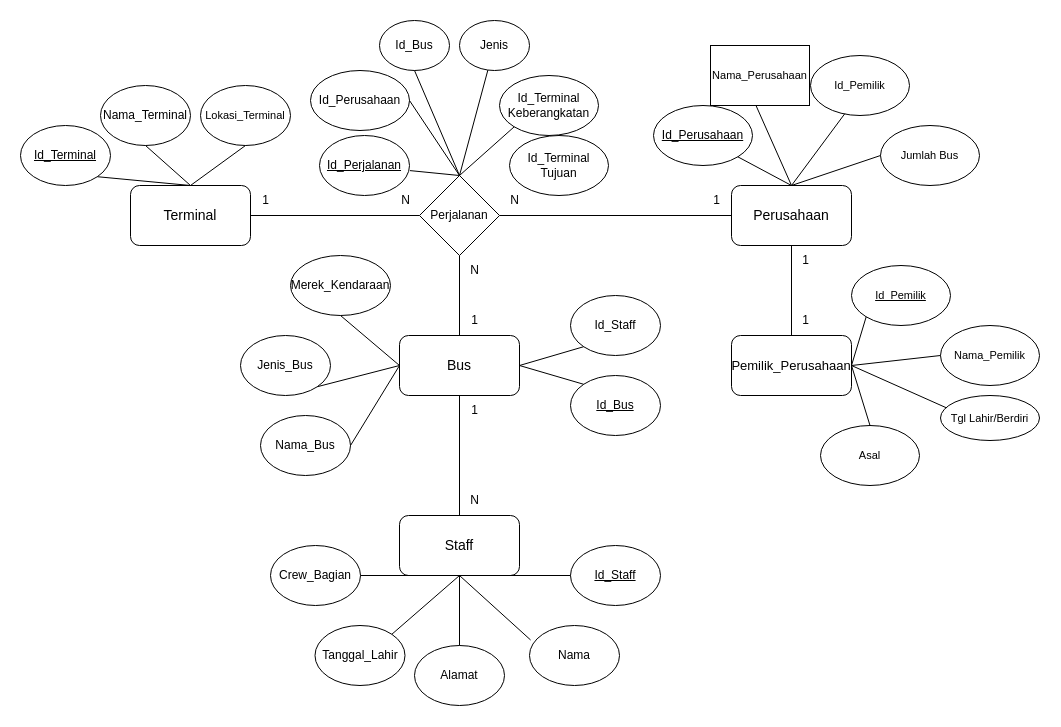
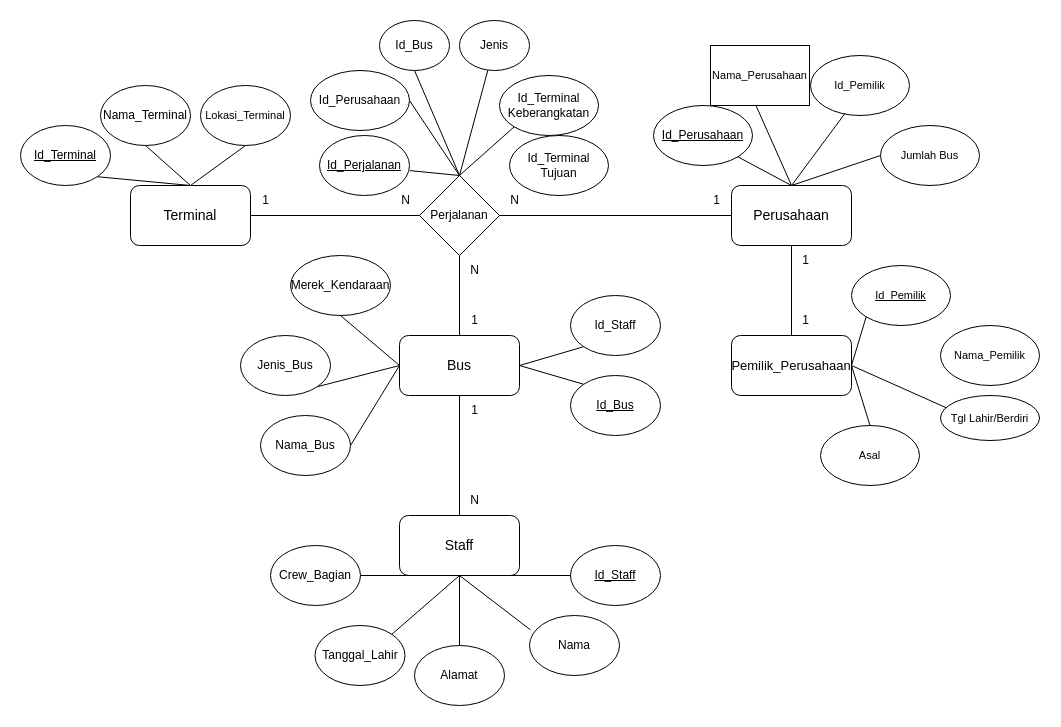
edge "Nama_Pemilik" -- "Pemilik_Perusahaan": removed
node "Nama": moved (575, 656) -> (575, 646)
